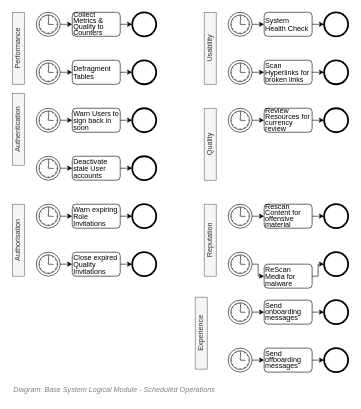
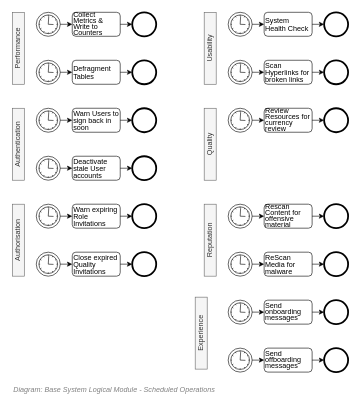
node "Collect Metrics & Quality to Counters": label "Collect Metrics & Quality to Counters" -> "Collect Metrics & Write to Counters"
node "Authentication": moved (18, 129) -> (18, 144)
node "ReScan Media for malware": moved (288, 276) -> (288, 264)
